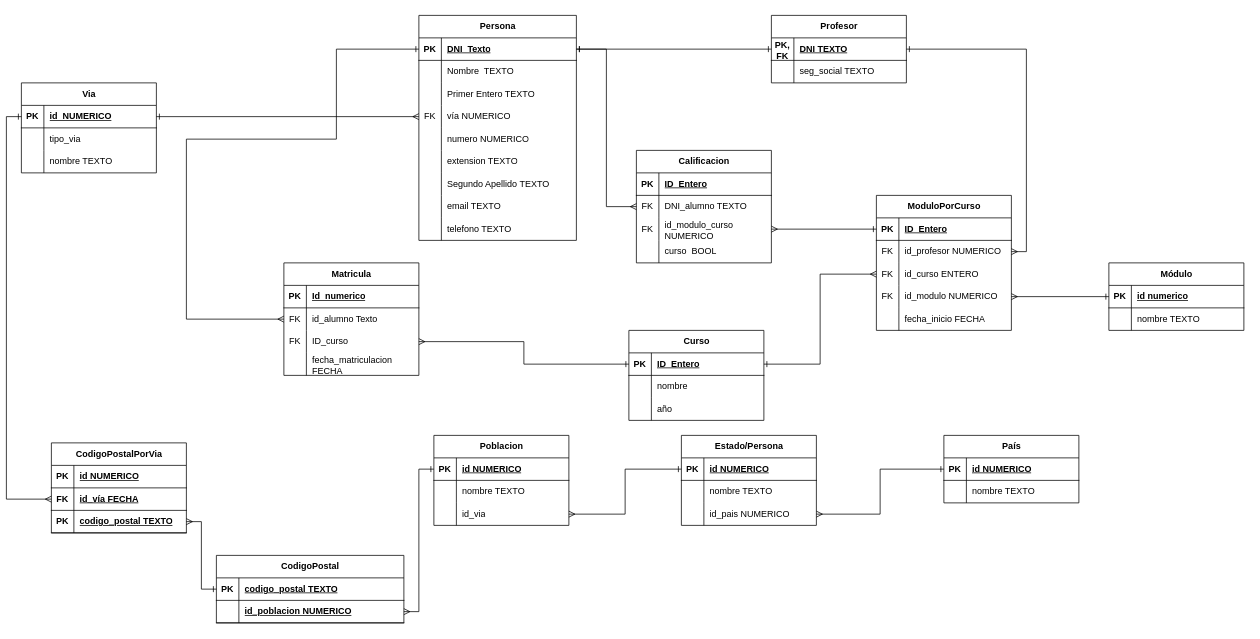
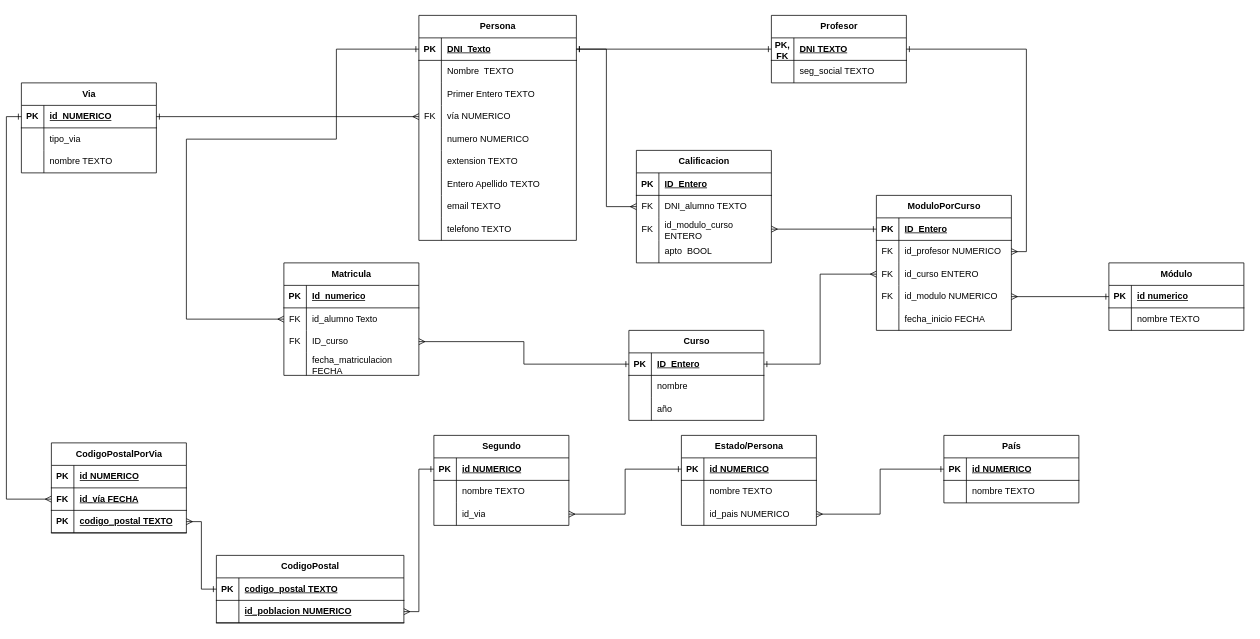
node "Segundo Apellido TEXTO": label "Segundo Apellido TEXTO" -> "Entero Apellido TEXTO"
node "id_modulo_curso NUMERICO": label "id_modulo_curso NUMERICO" -> "id_modulo_curso ENTERO"
node "curso BOOL": label "curso BOOL" -> "apto BOOL"
node "Poblacion": label "Poblacion" -> "Segundo"
